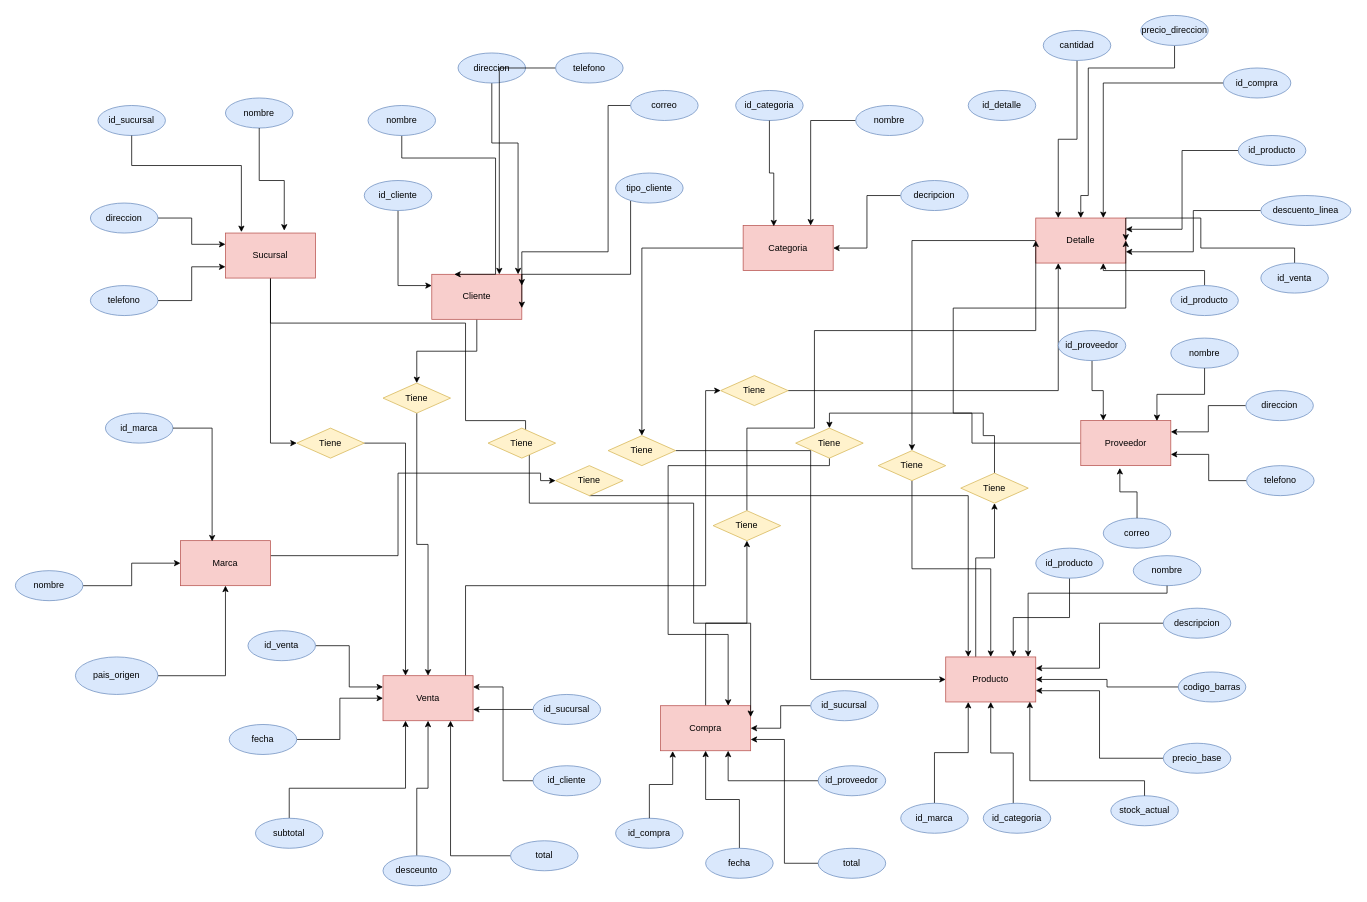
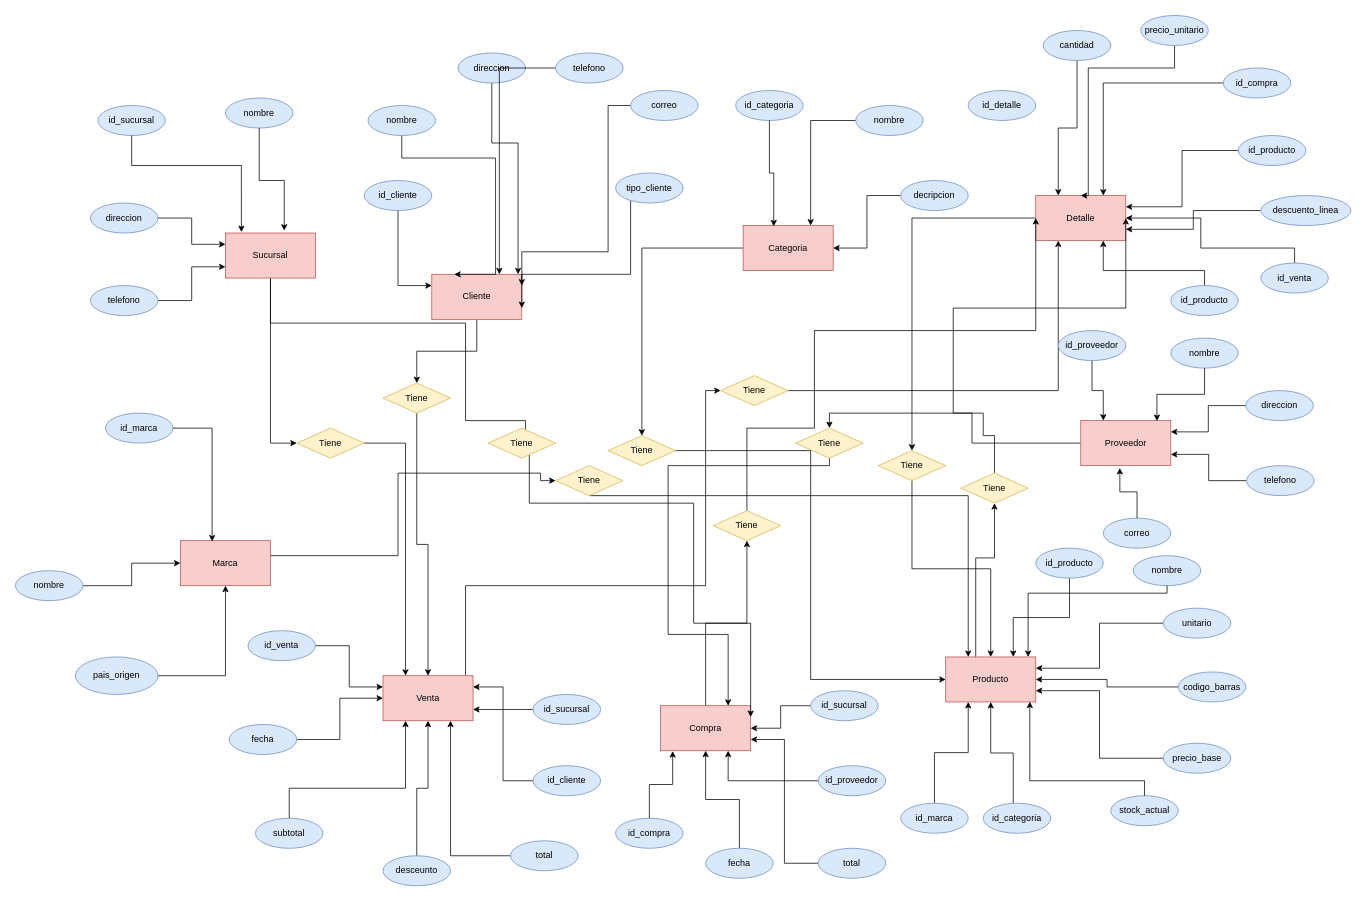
node "precio_direccion": label "precio_direccion" -> "precio_unitario"
node "Detalle": moved (1080, 240) -> (1080, 218)
node "descripcion": label "descripcion" -> "unitario"
